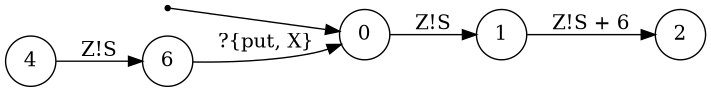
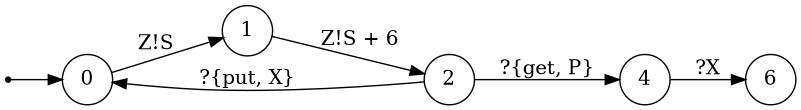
edge "4" -> "6": label "Z!S" -> "?X"
edge "6" -> "0": now "2" -> "0"
edge "2" -> "4": added, label "?{get, P}"
